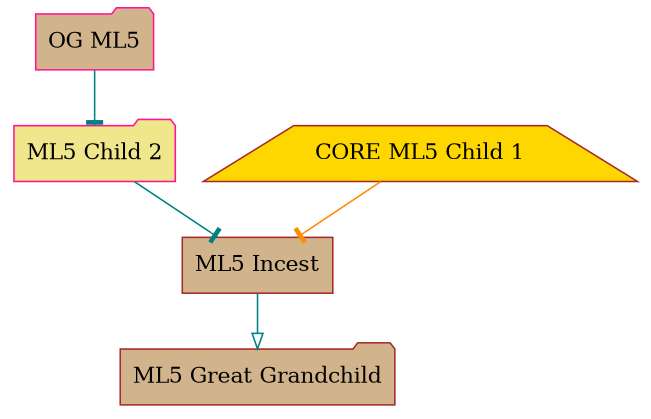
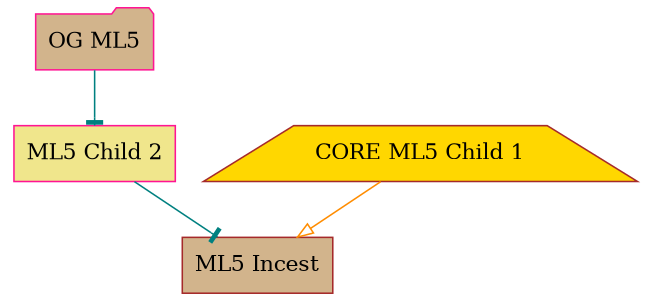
node "ML5 Child 2": shape folder -> box
edge "CORE ML5 Child 1" -> "ML5 Incest": arrowhead tee -> onormal
node "ML5 Great Grandchild": removed
